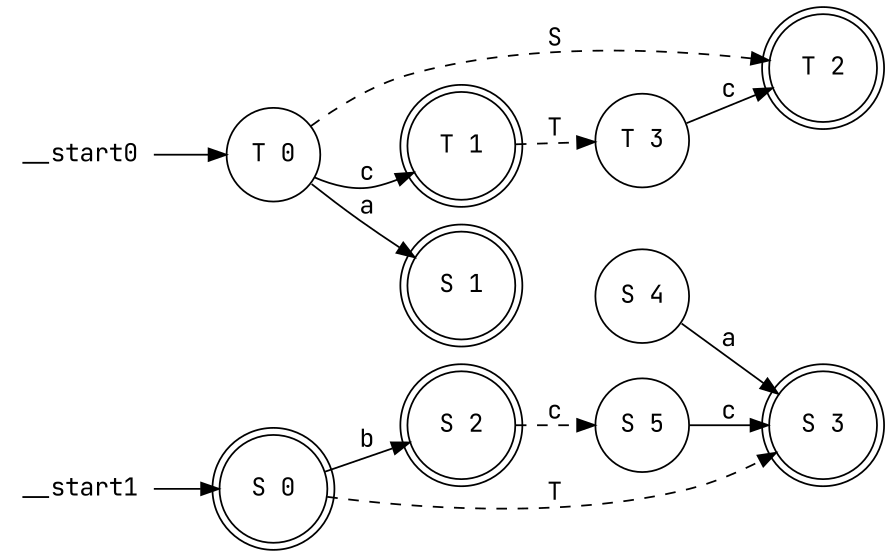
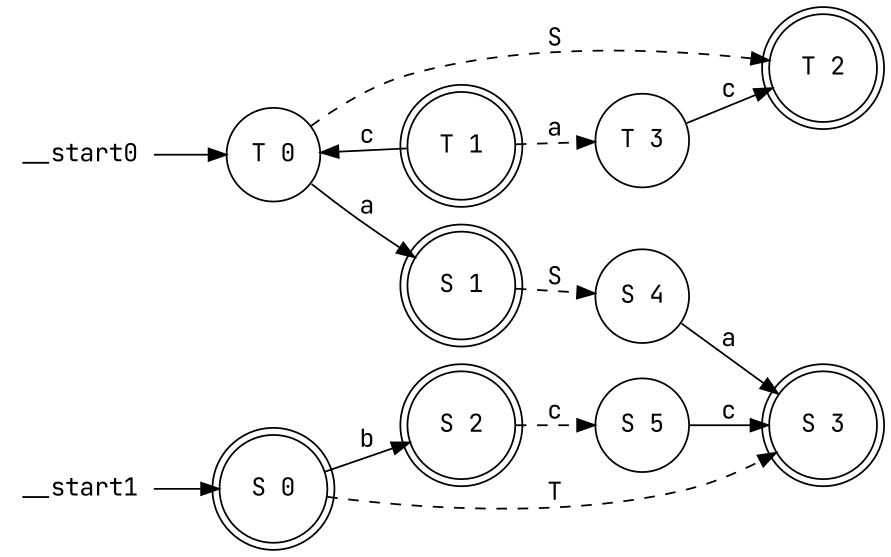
edge "T 1" -> "T 3": label "T" -> "a"
edge "T 0" -> "T 1": reversed
edge "S 1" -> "S 4": added, label "S"
